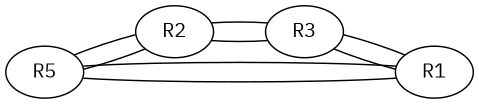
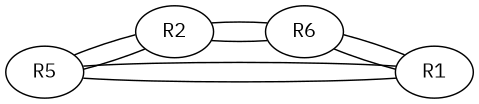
node "R3": label "R3" -> "R6"
